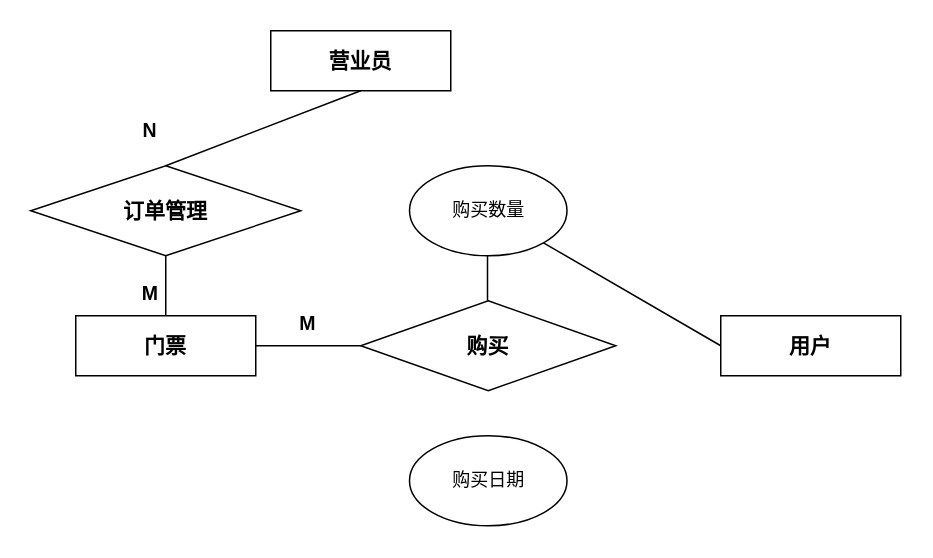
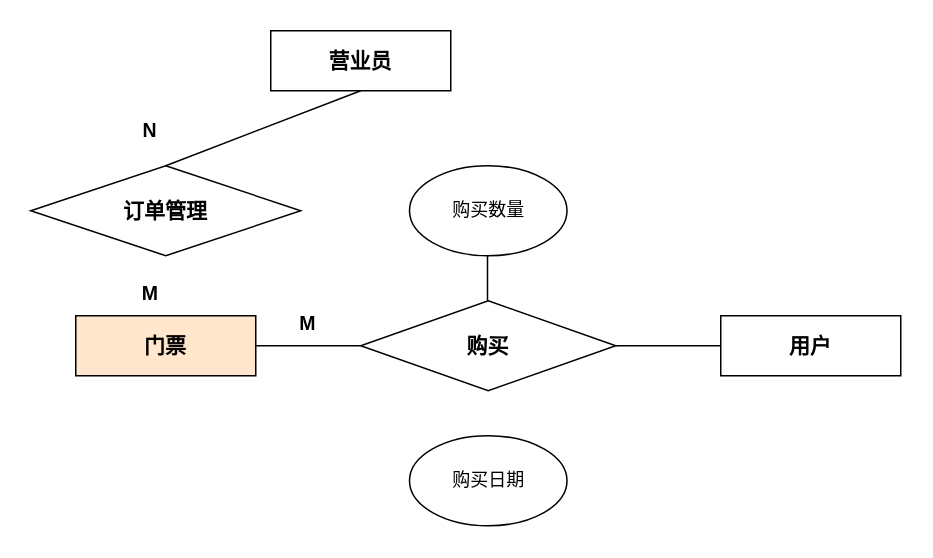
edge "订单管理" -- "门票": removed
edge "购买数量" -- "用户": now "购买" -- "用户"
node "门票": fillcolor #ffffff -> #ffe6cc
